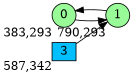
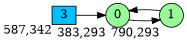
edge "3 587,342" -> "1 790,293": now "3 587,342" -> "0 383,293"
